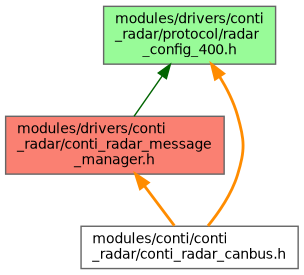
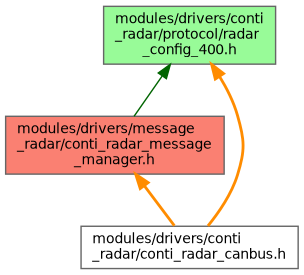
node "modules/drivers/conti _radar/conti_radar_message _manager.h": label "modules/drivers/conti _radar/conti_radar_message _manager.h" -> "modules/drivers/message _radar/conti_radar_message _manager.h"
node "modules/conti/conti _radar/conti_radar_canbus.h": label "modules/conti/conti _radar/conti_radar_canbus.h" -> "modules/drivers/conti _radar/conti_radar_canbus.h"
